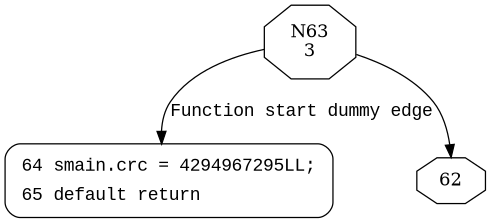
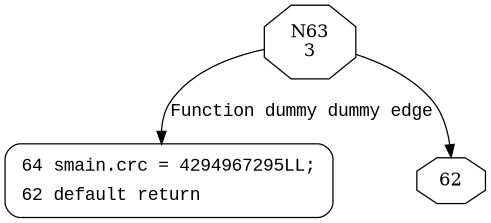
edge "N63 3" -> "64": label "Function start dummy edge" -> "Function dummy dummy edge"
node "64": text "65" -> "62"
